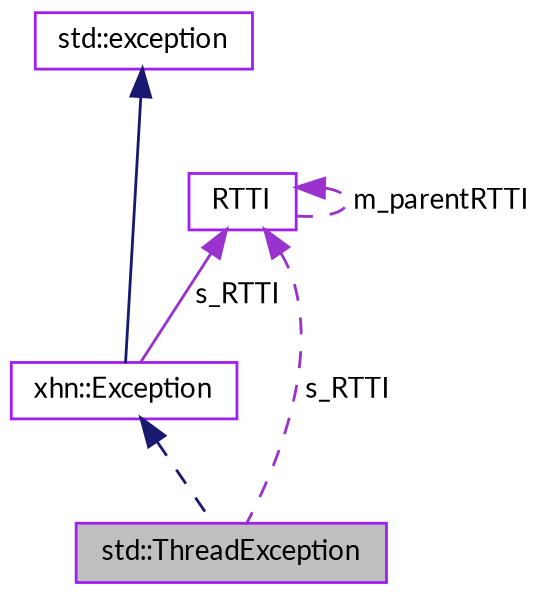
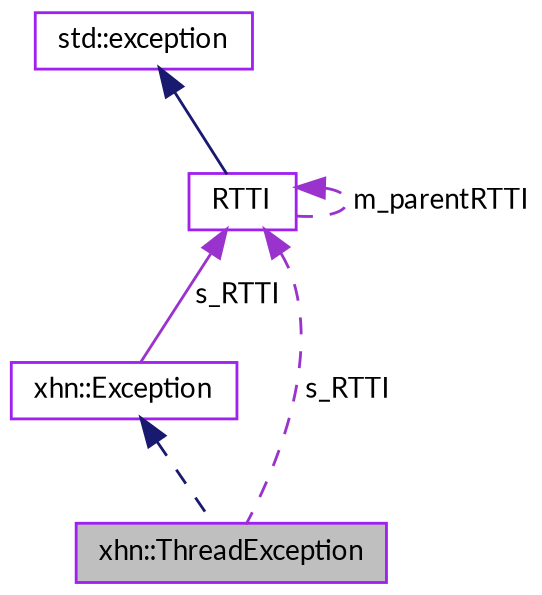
edge "xhn::Exception" -> "std::exception": now "RTTI" -> "std::exception"
node "std::ThreadException": label "std::ThreadException" -> "xhn::ThreadException"
